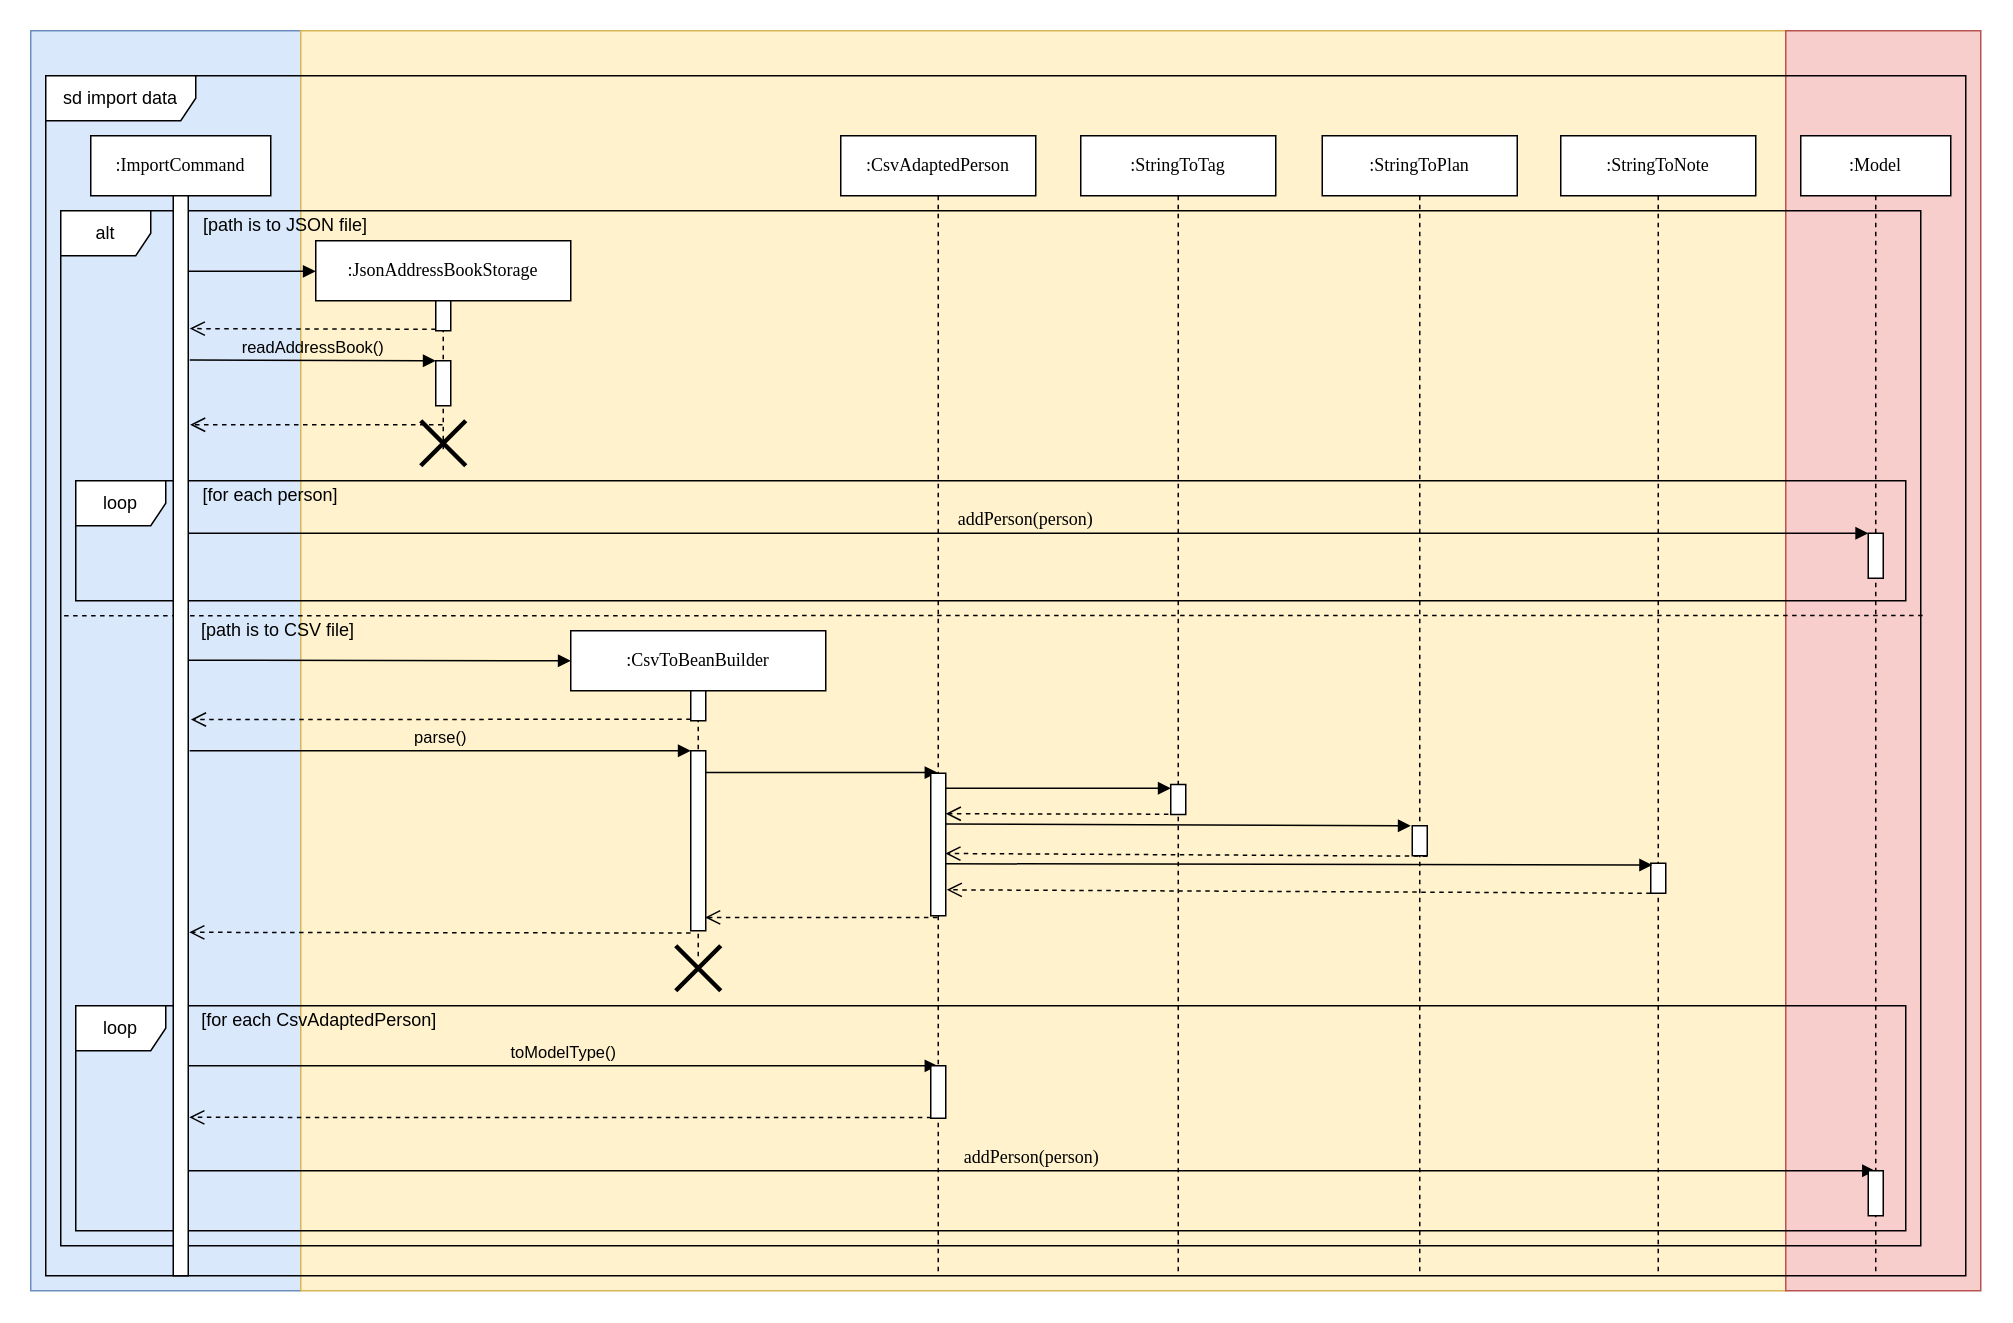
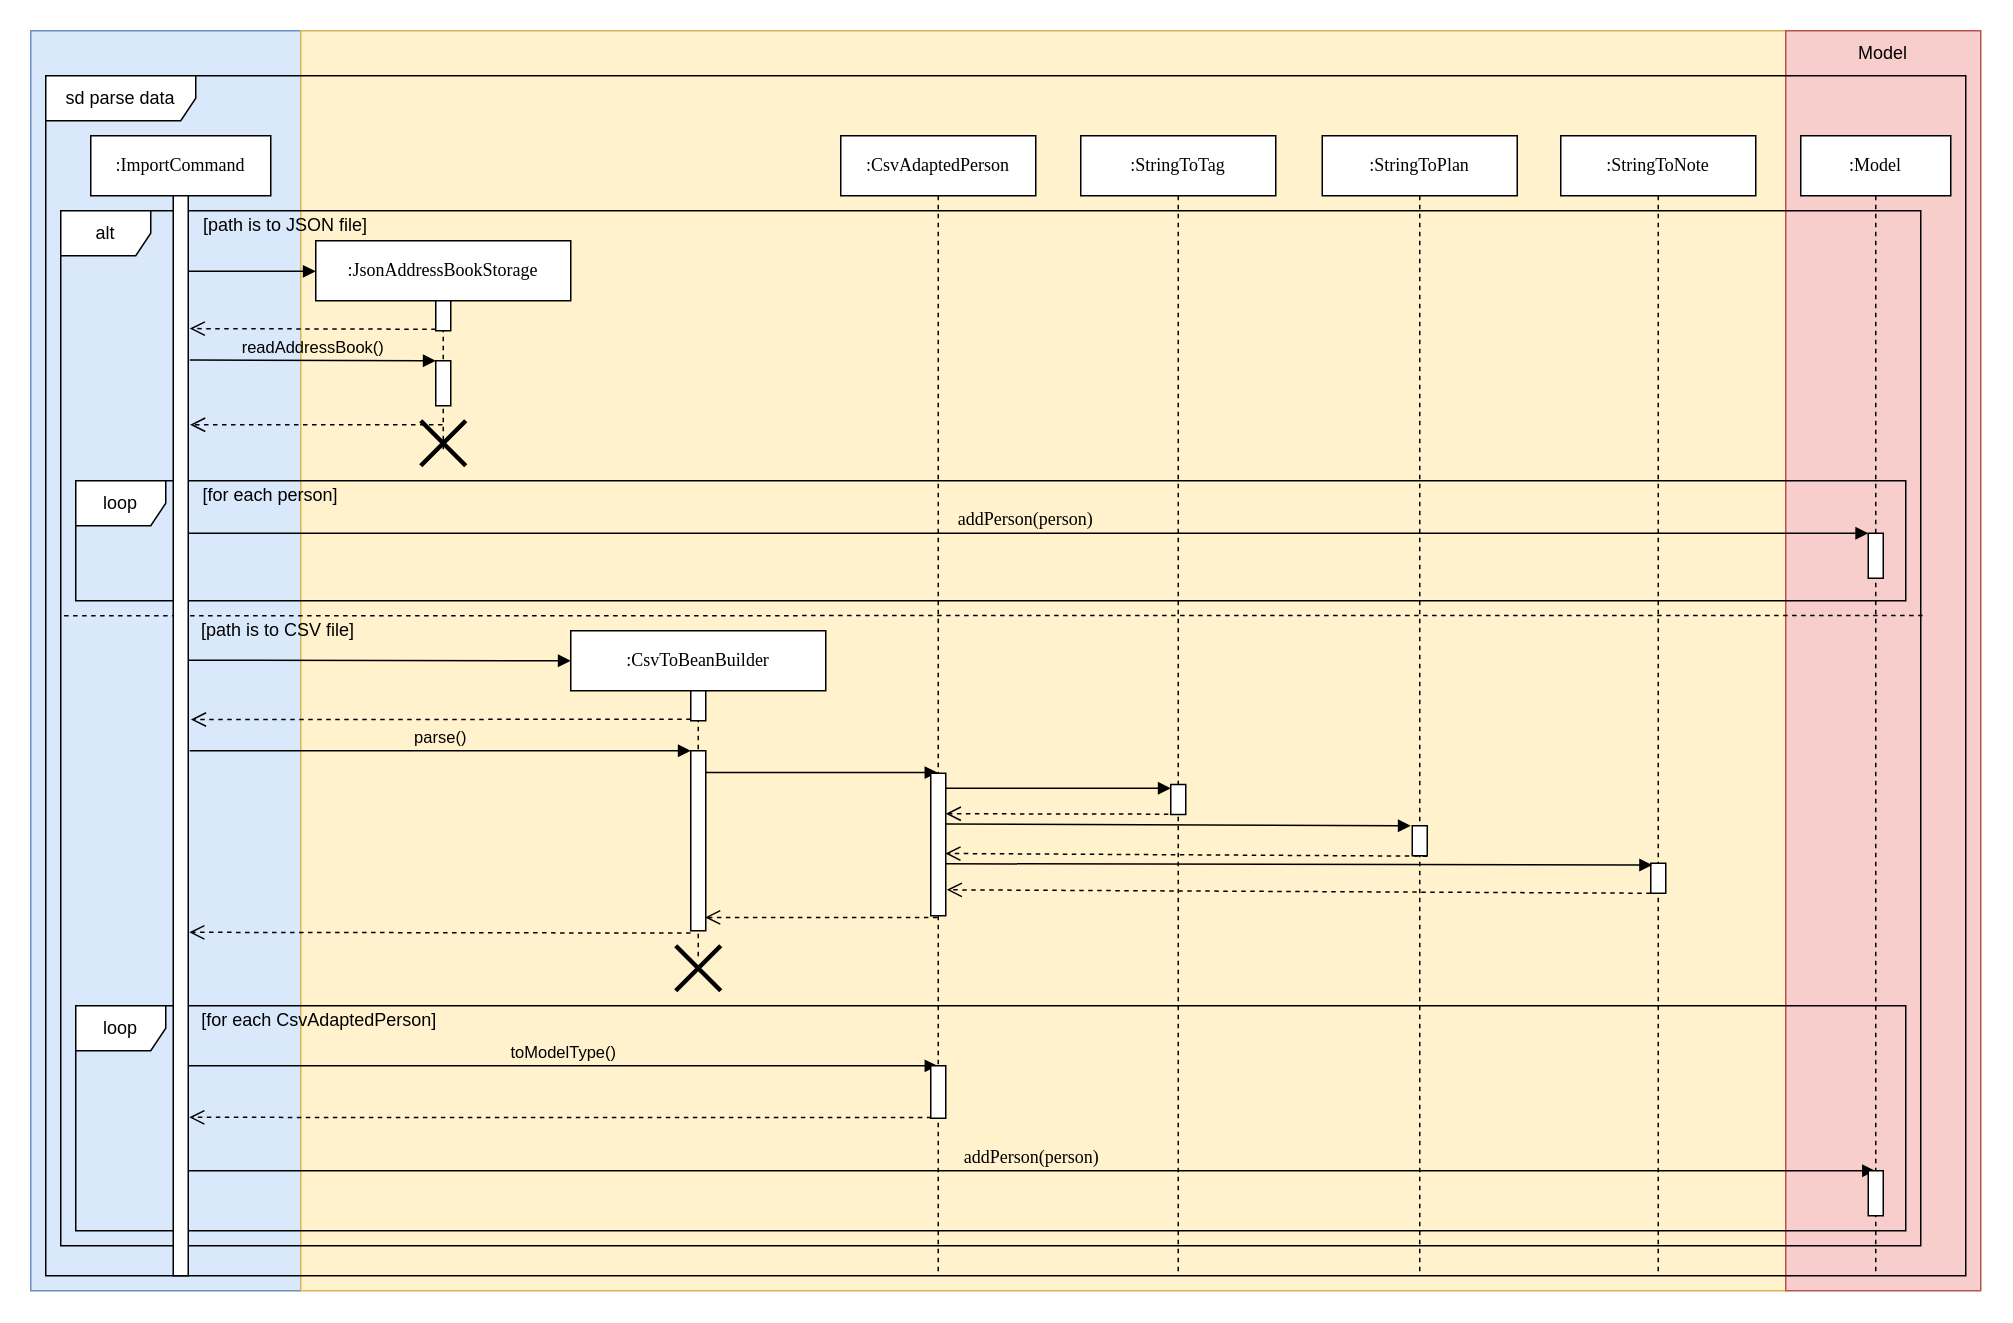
node "Model": added
node "sd import data": label "sd import data" -> "sd parse data"
